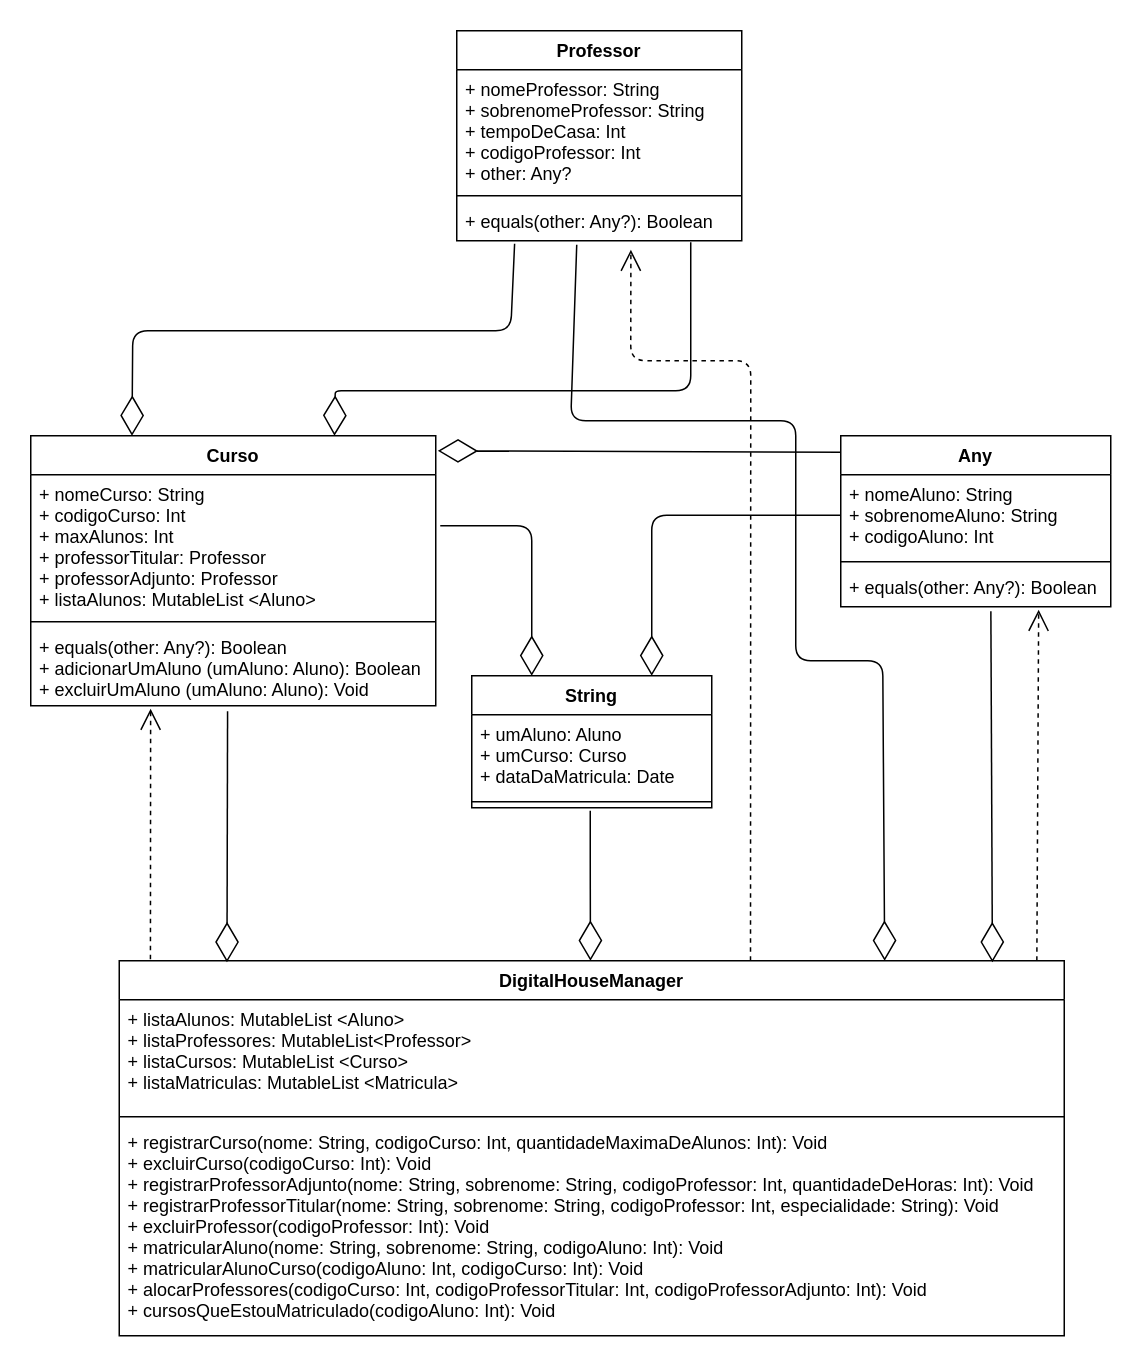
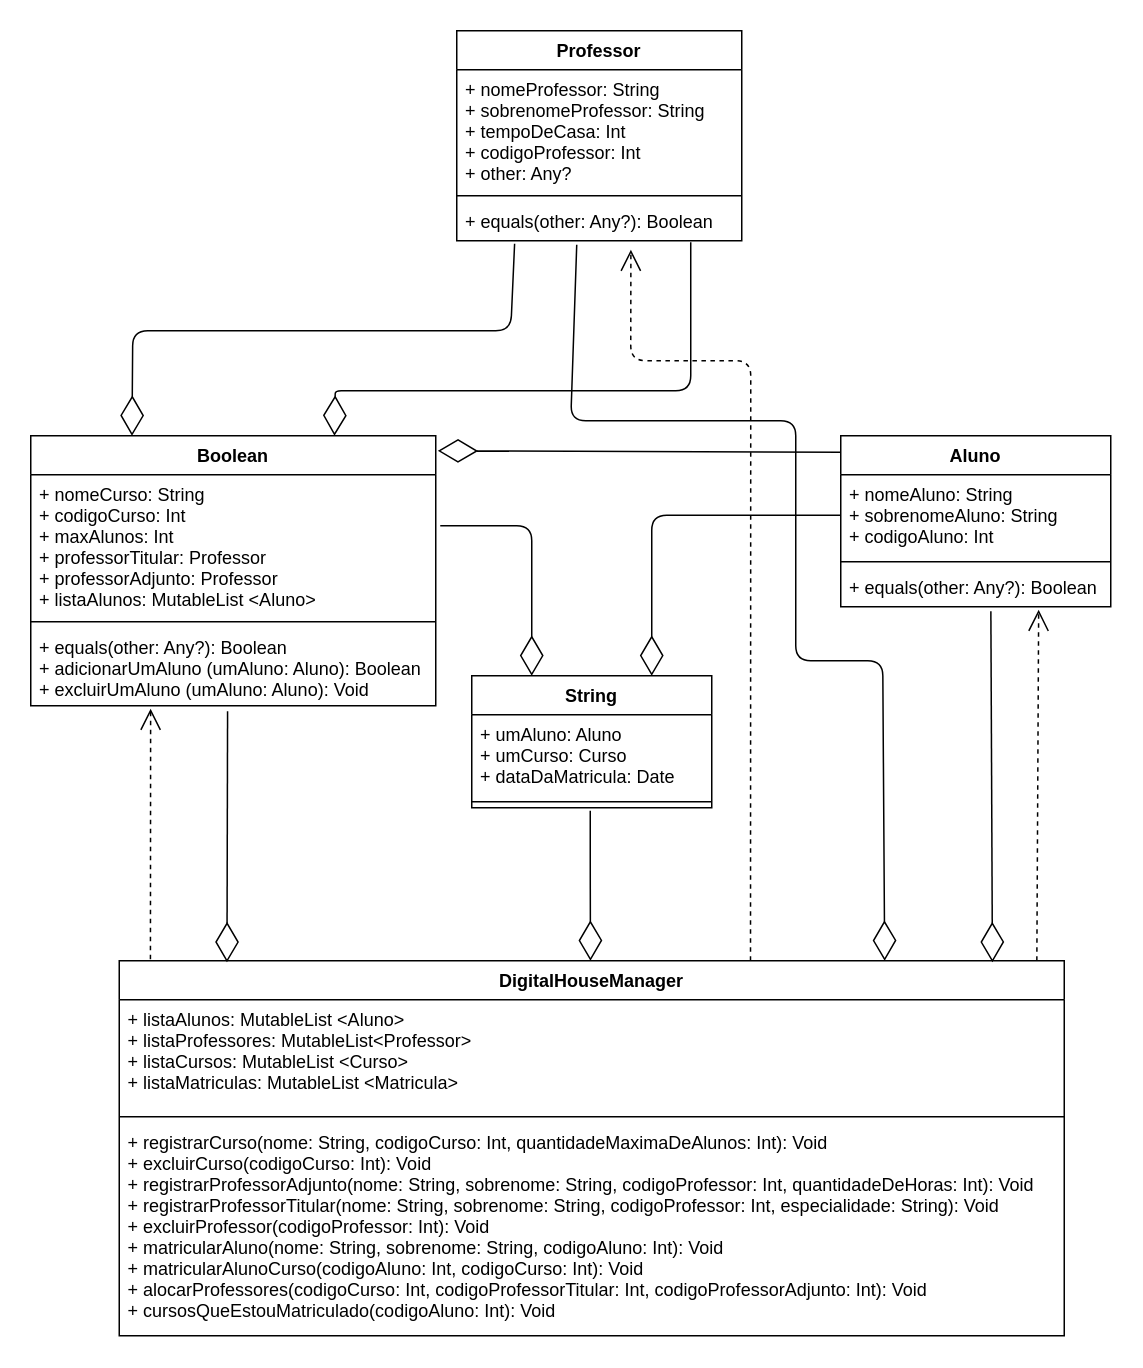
node "Curso": label "Curso" -> "Boolean"
node "Any": label "Any" -> "Aluno"
